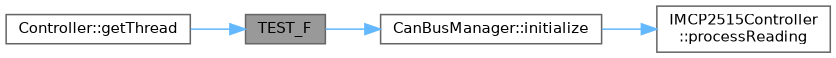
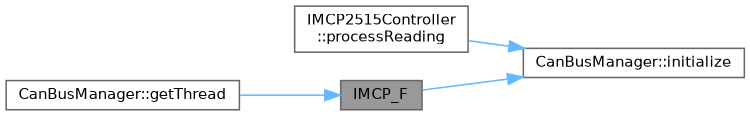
node "Controller::getThread": label "Controller::getThread" -> "CanBusManager::getThread"
node "TEST_F": label "TEST_F" -> "IMCP_F"
edge "CanBusManager::initialize" -> "IMCP2515Controller ::processReading": reversed
